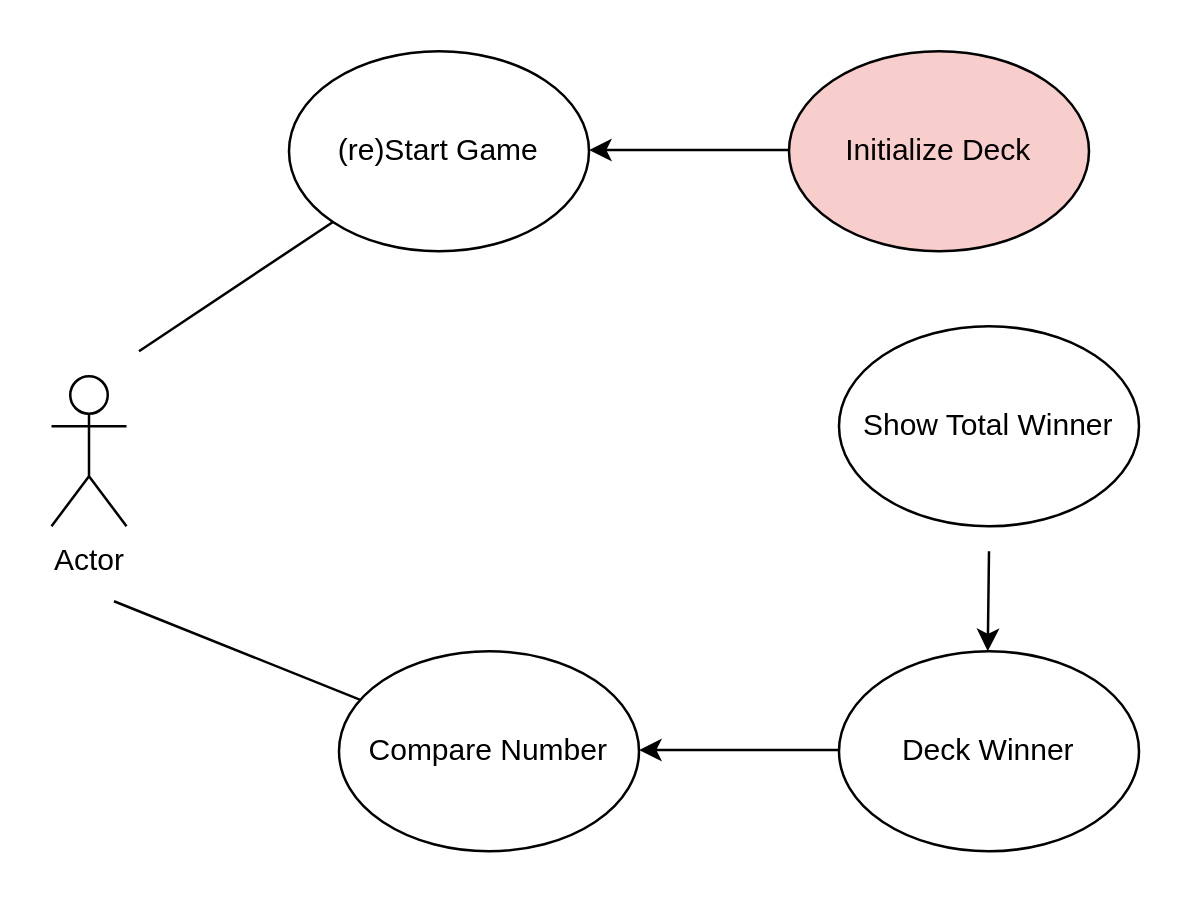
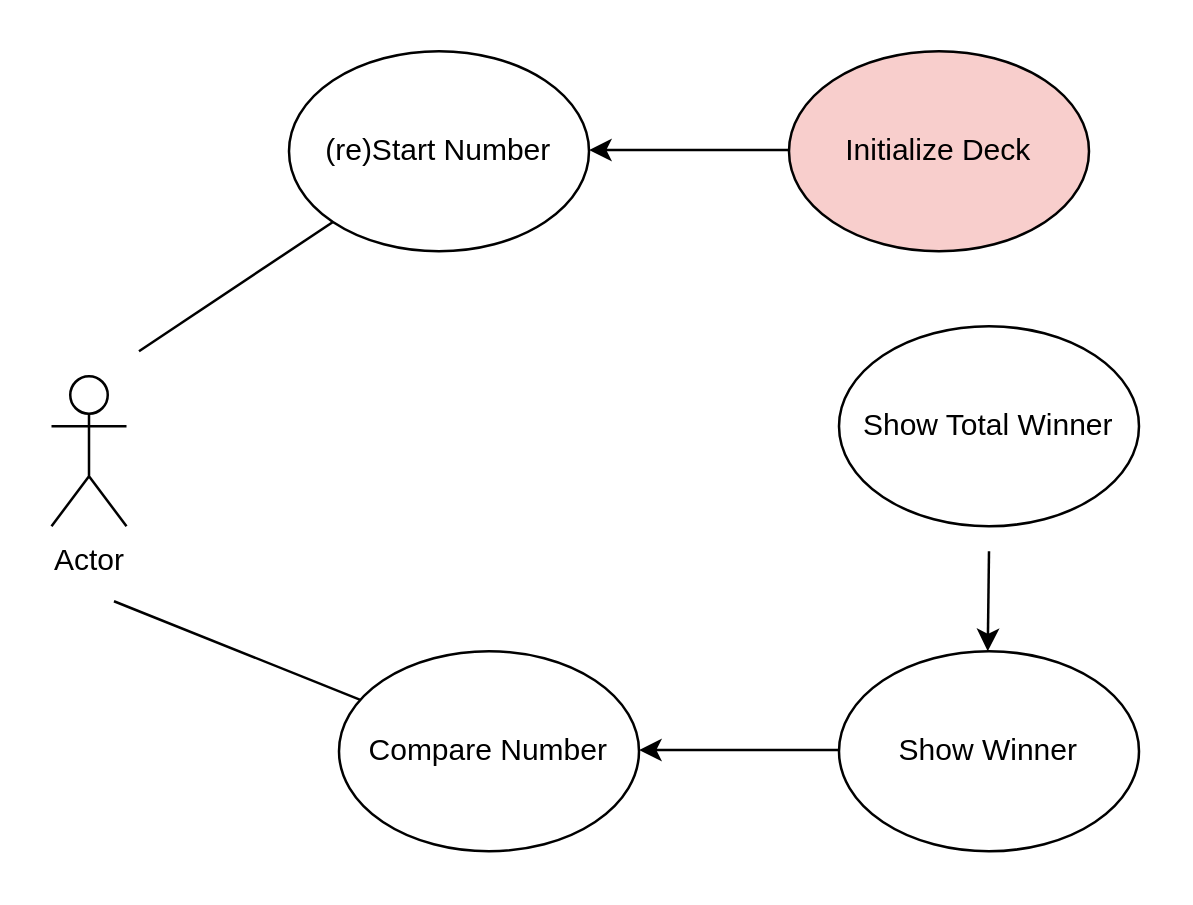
node "(re)Start Game": label "(re)Start Game" -> "(re)Start Number"
node "Deck Winner": label "Deck Winner" -> "Show Winner"
